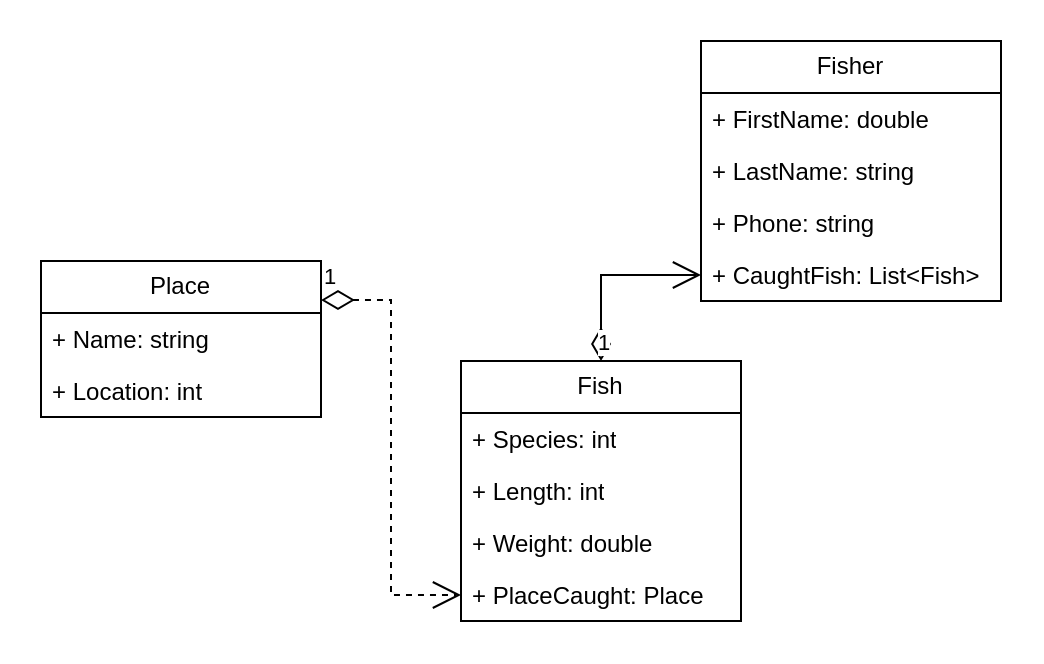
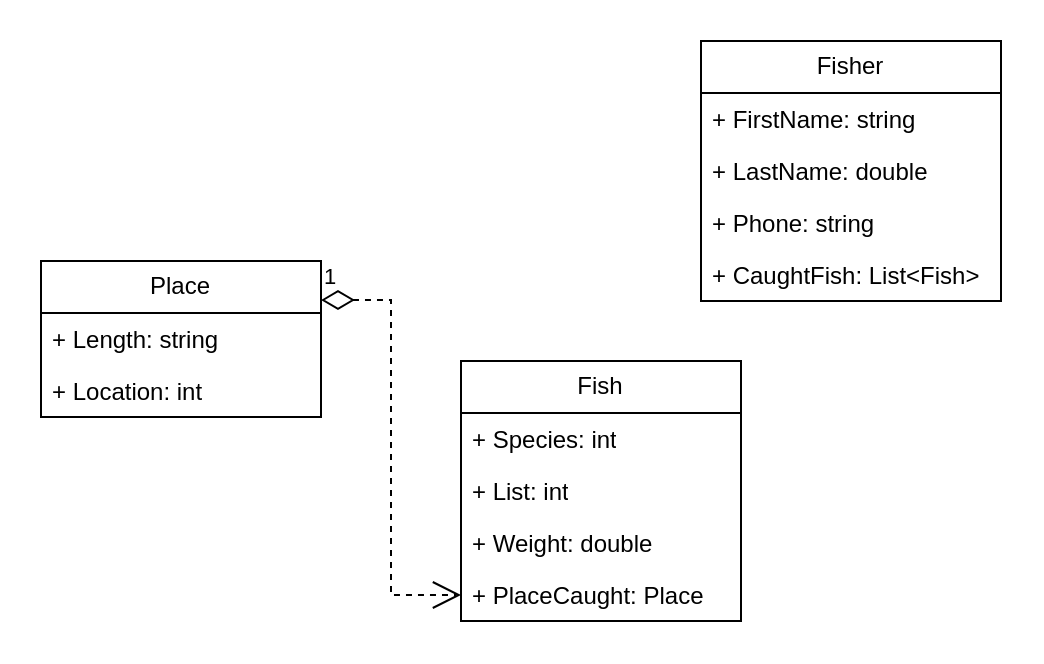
node "+ FirstName: double": label "+ FirstName: double" -> "+ FirstName: string"
node "+ LastName: string": label "+ LastName: string" -> "+ LastName: double"
edge "+ CaughtFish: List<Fish>" -- "Fish": removed, label "1"
node "+ Name: string": label "+ Name: string" -> "+ Length: string"
node "+ Length: int": label "+ Length: int" -> "+ List: int"
